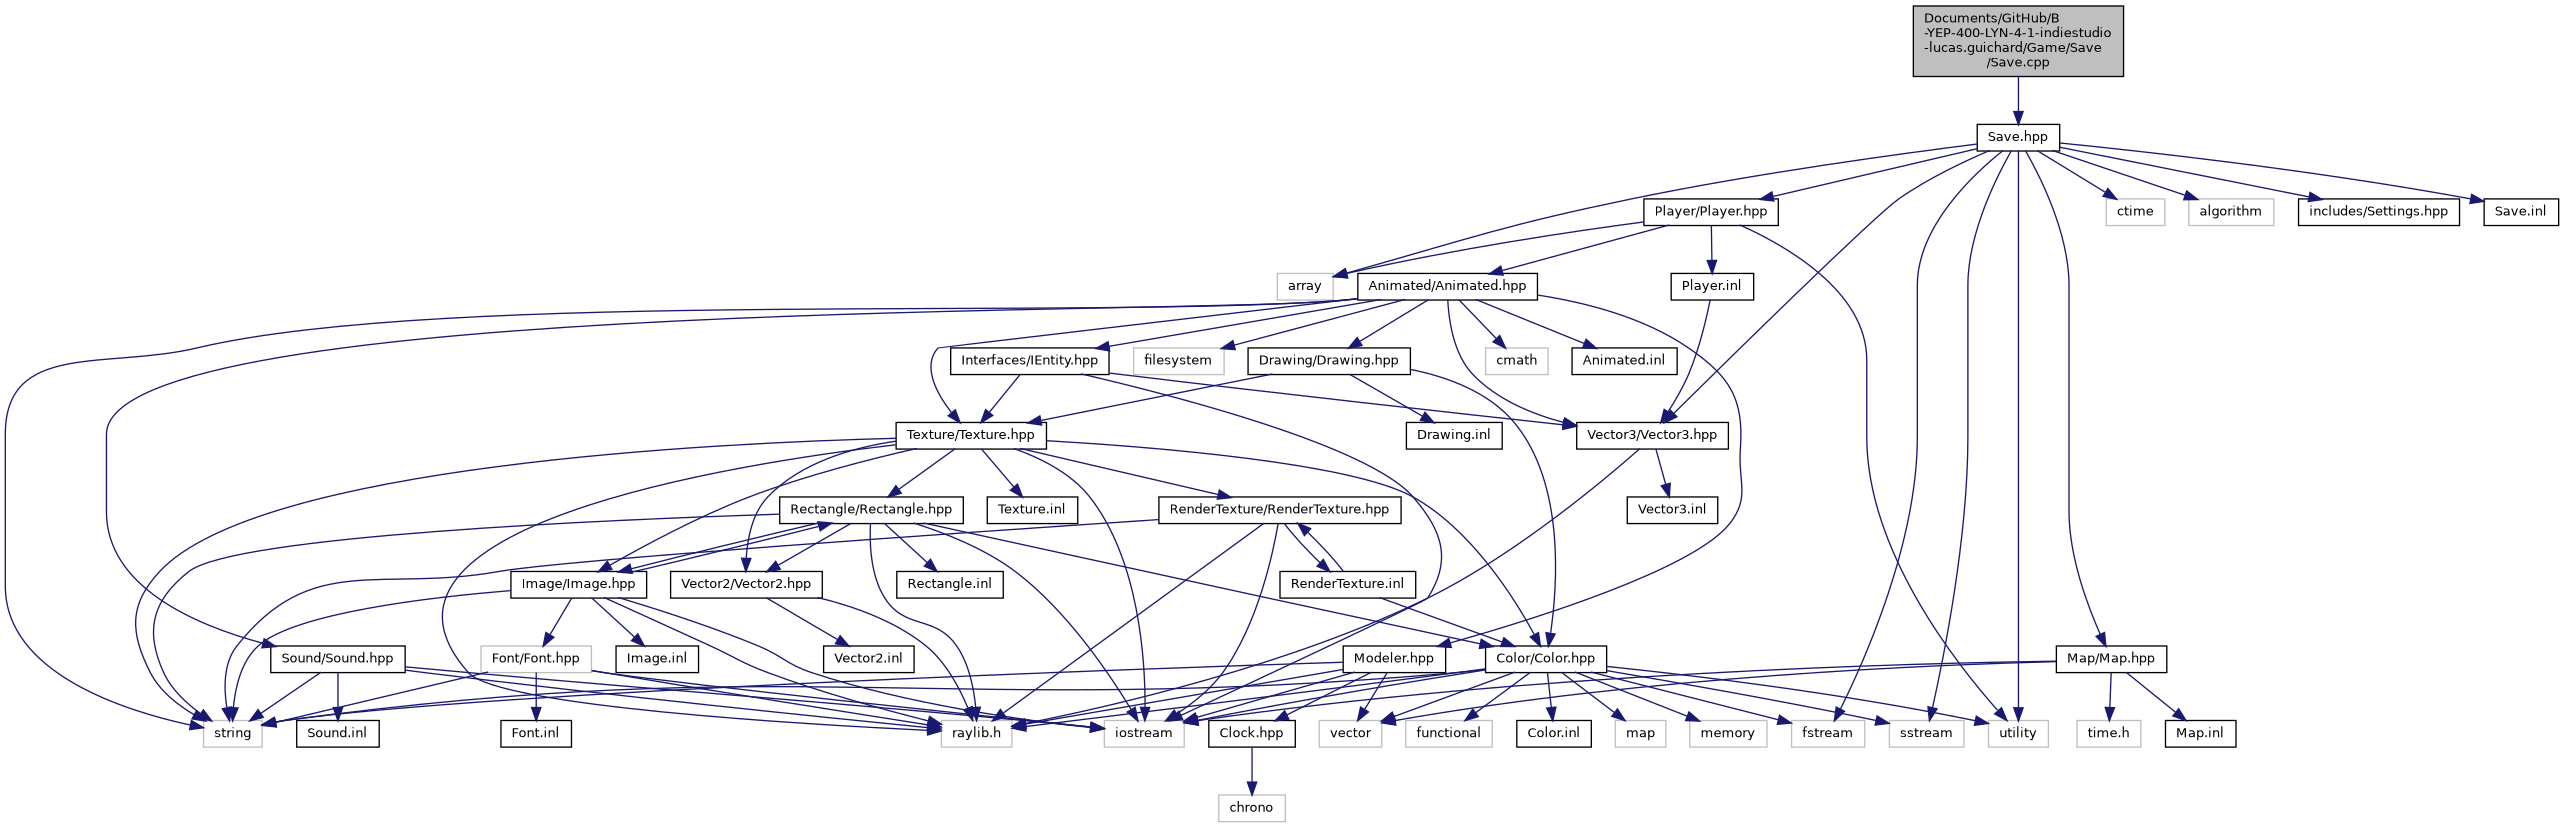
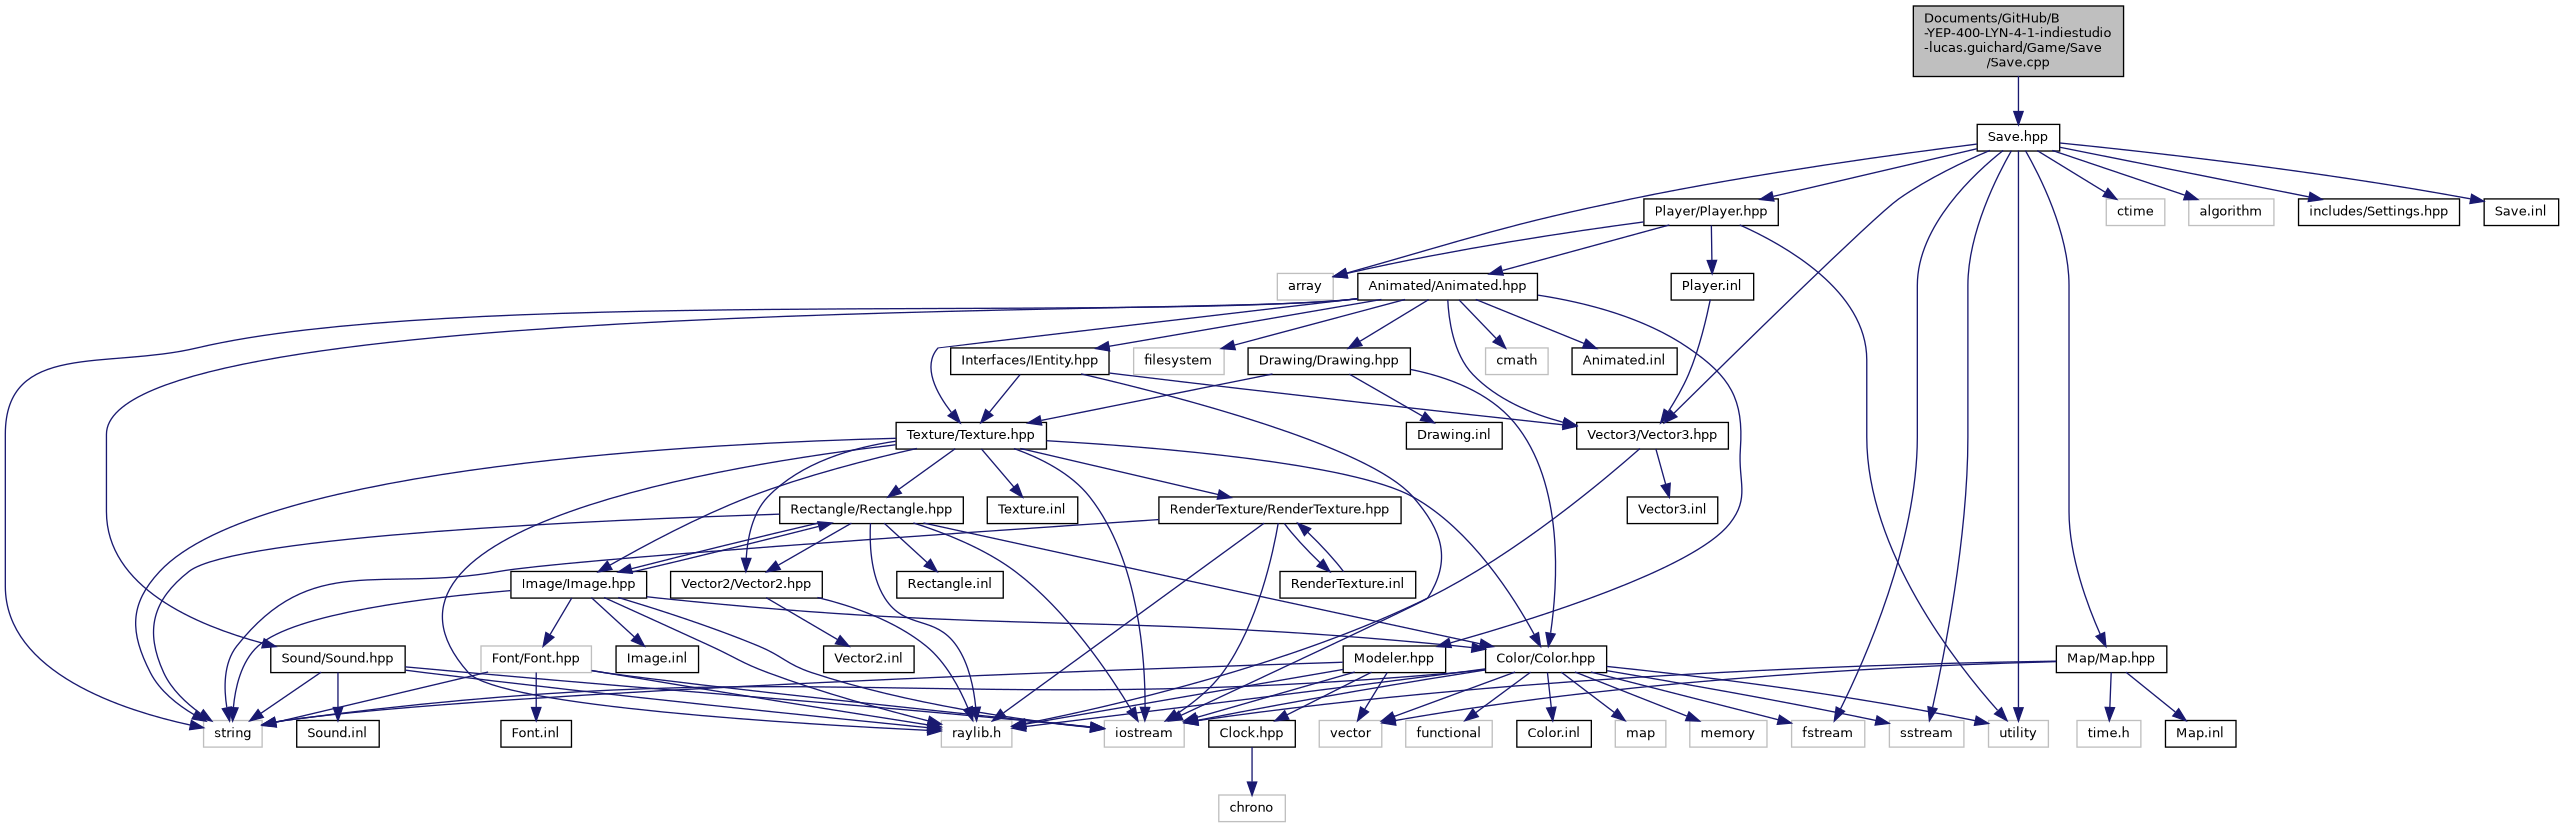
edge "RenderTexture.inl" -> "Color/Color.hpp": now "Image/Image.hpp" -> "Color/Color.hpp"
